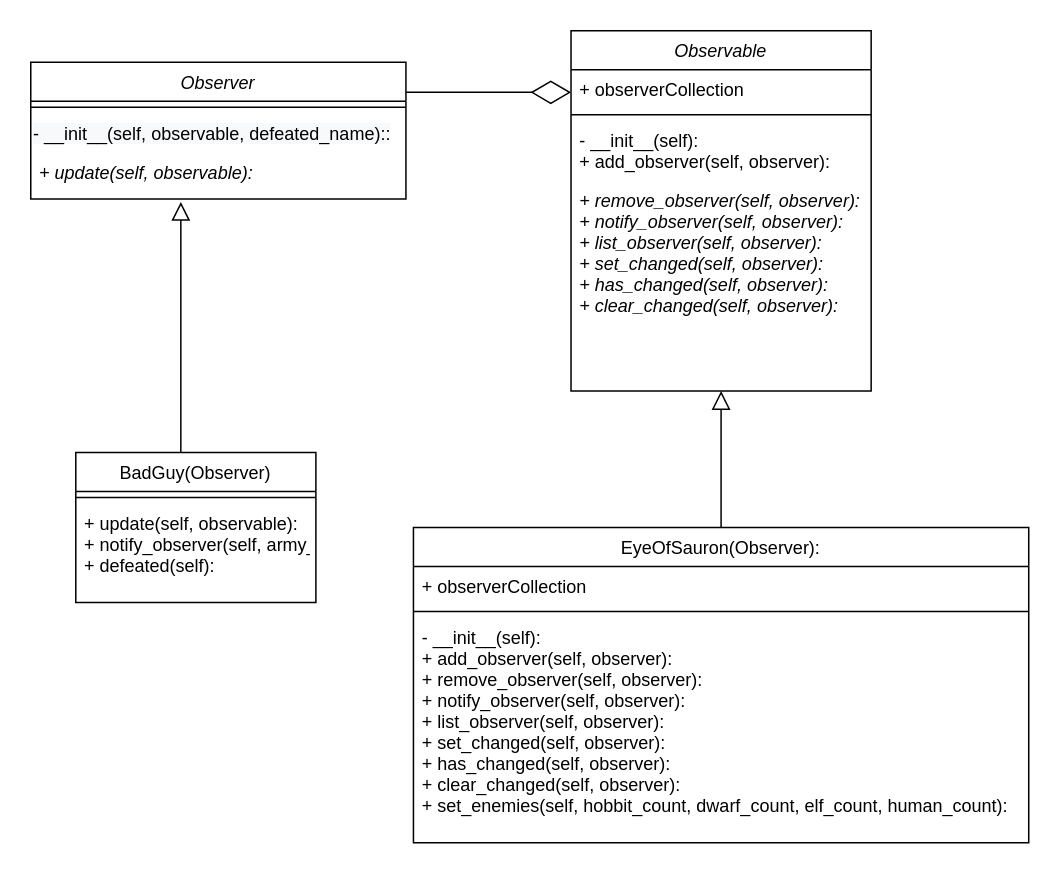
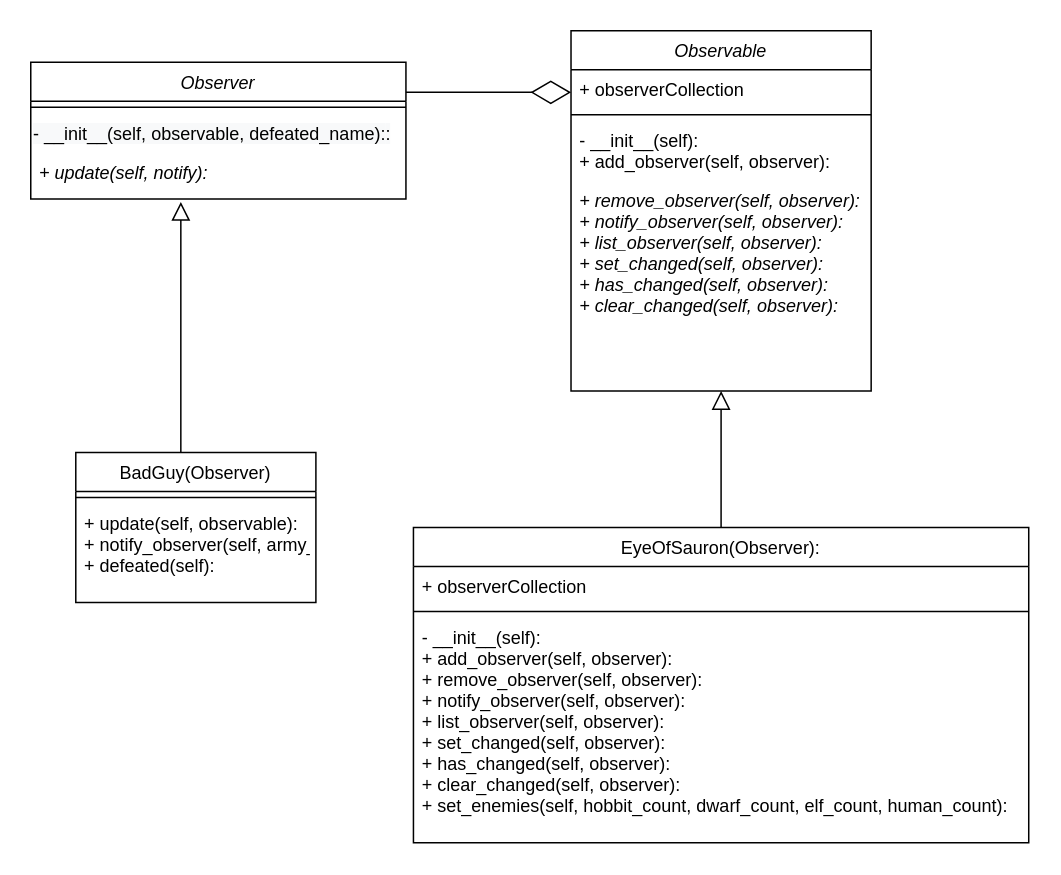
node "+ update(self, observable):": label "+ update(self, observable):" -> "+ update(self, notify):"
